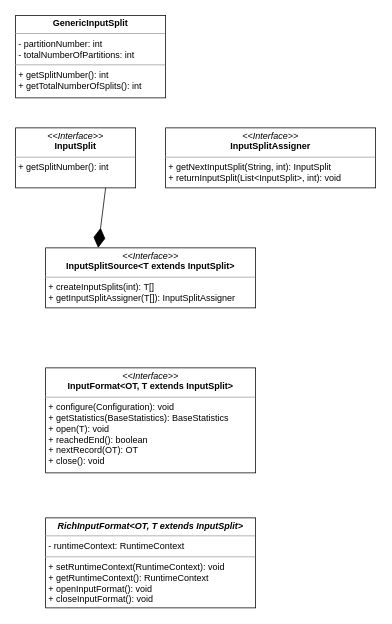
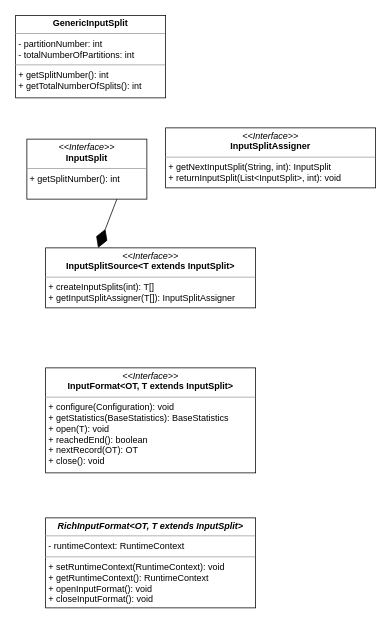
node "<<Interface>> InputSplit + getSplitNumber(): int": moved (75, 158) -> (87, 169)
